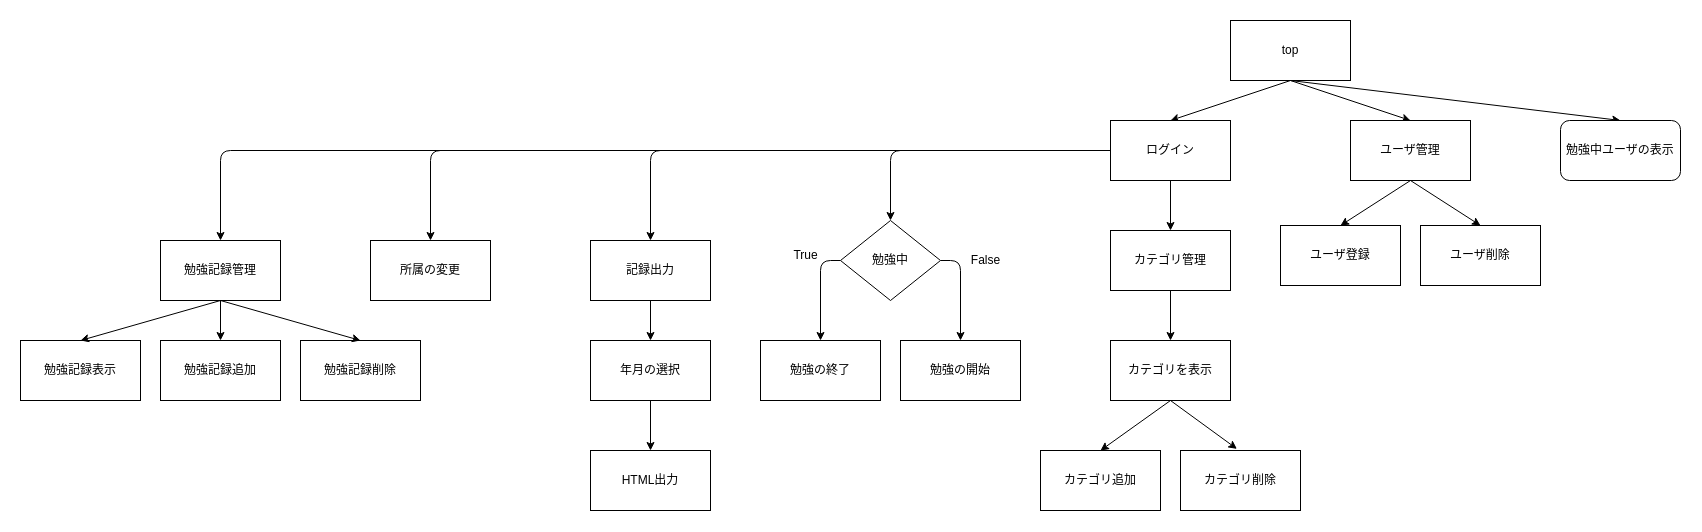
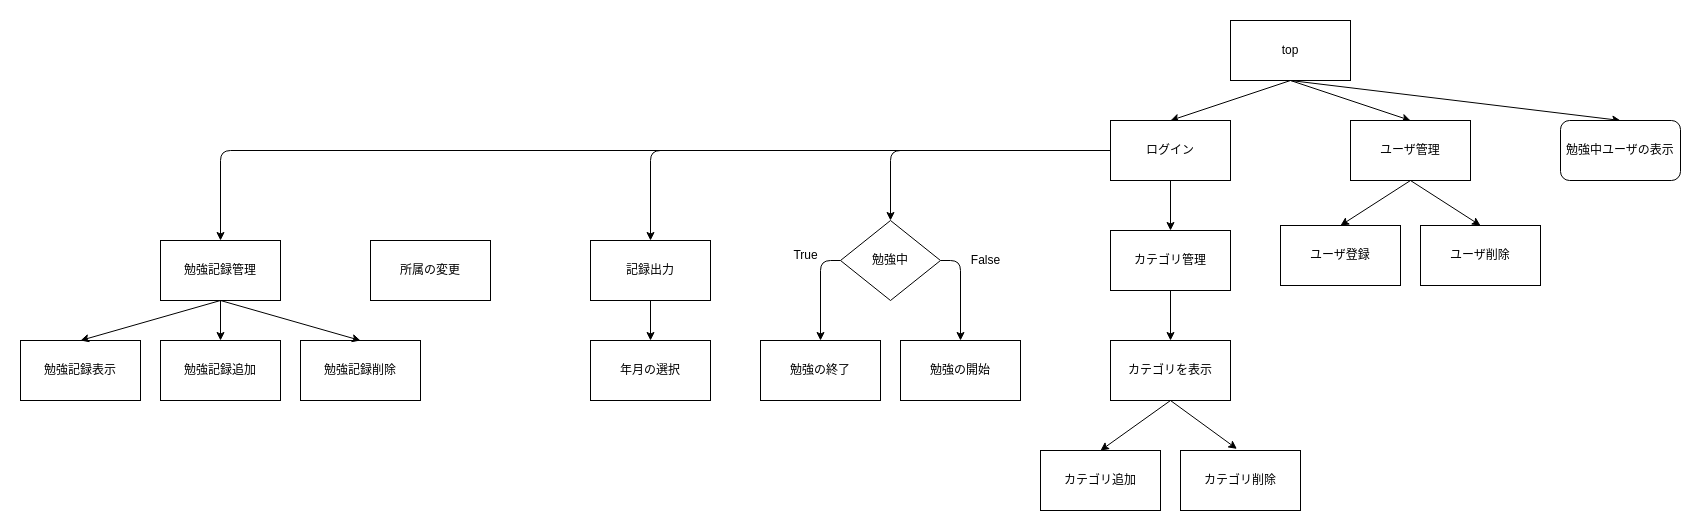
edge "ログイン" -> "所属の変更": removed
edge "年月の選択" -> "HTML出力": removed
node "HTML出力": removed
